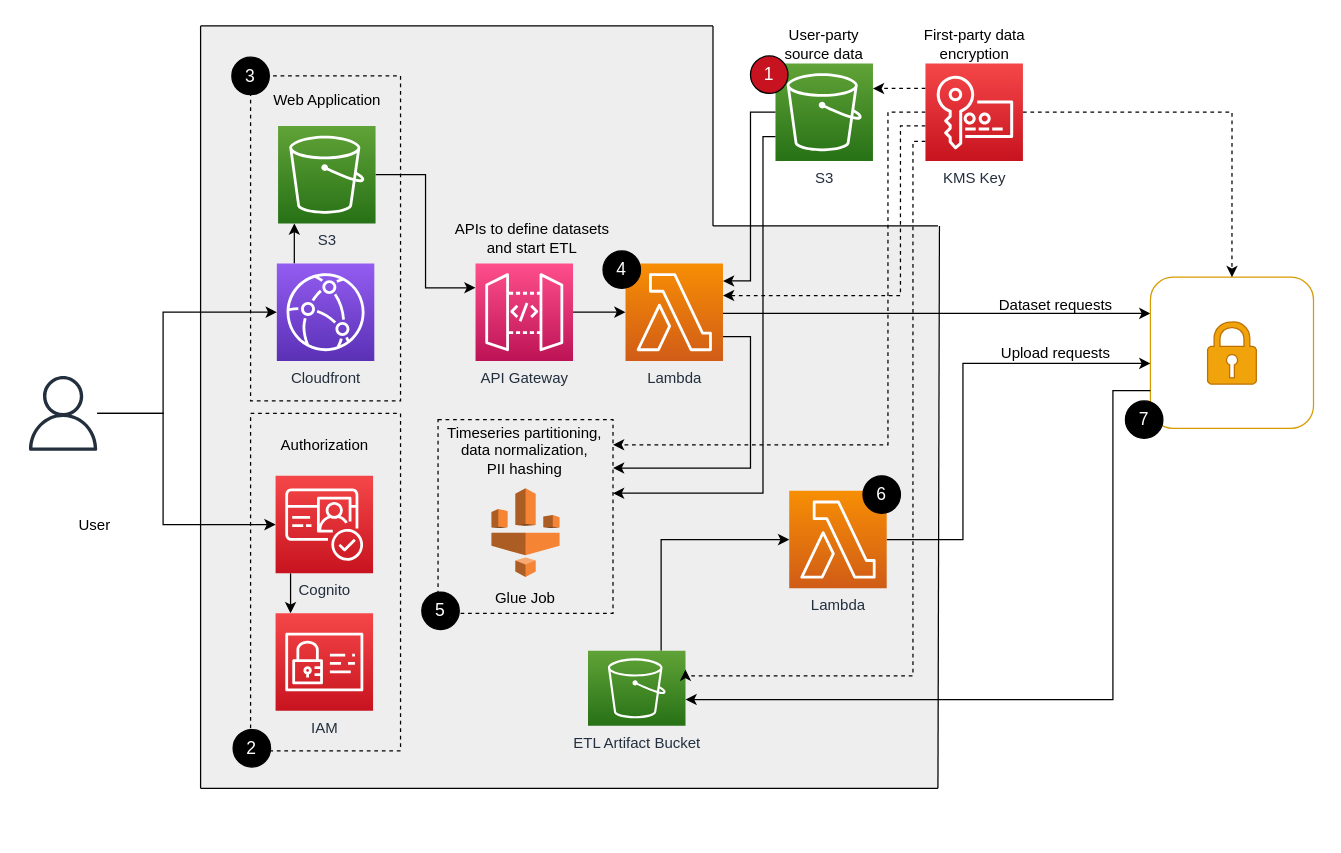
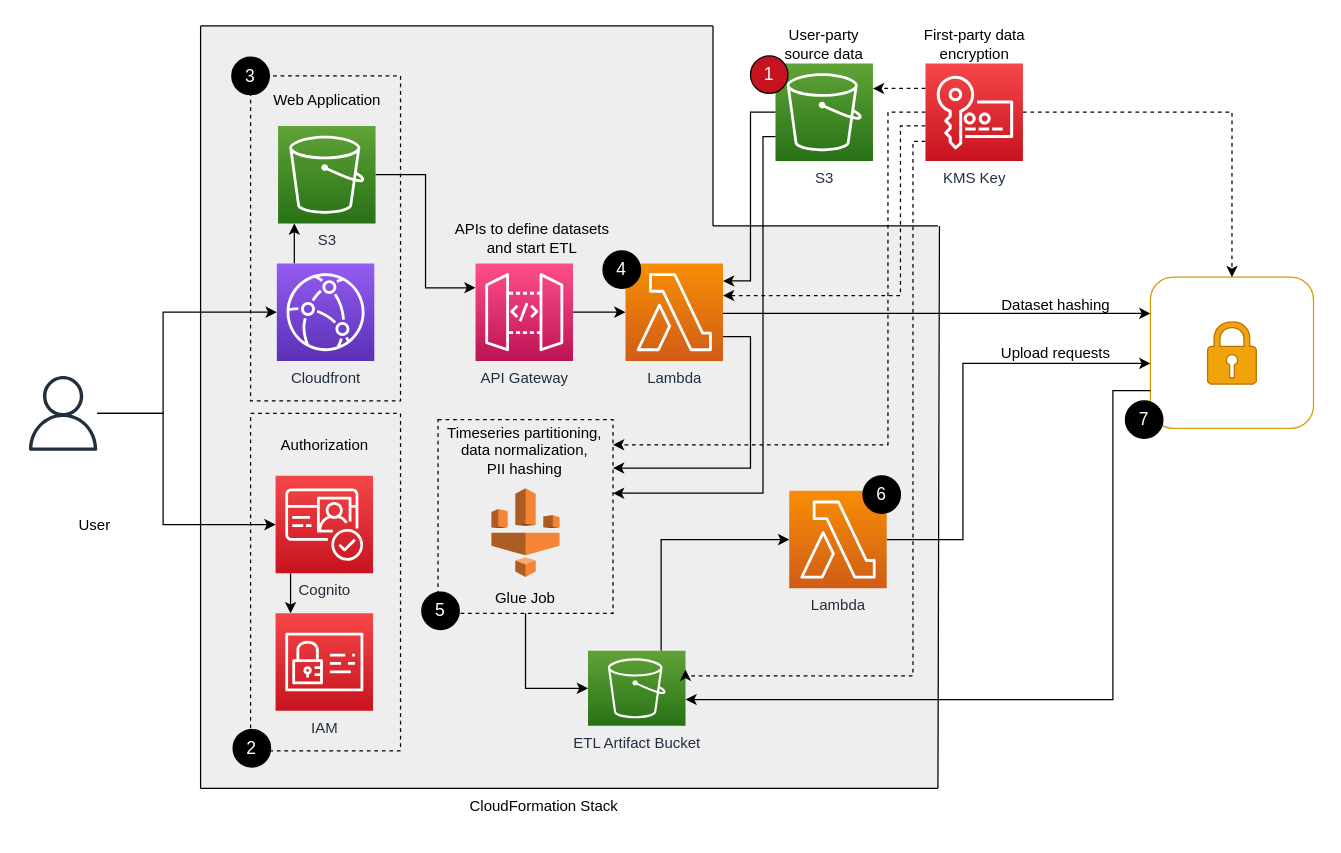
node "Dataset requests": label "Dataset requests" -> "Dataset hashing"
edge "Glue Job" -> "ETL Artifact Bucket": added
node "CloudFormation Stack": added
